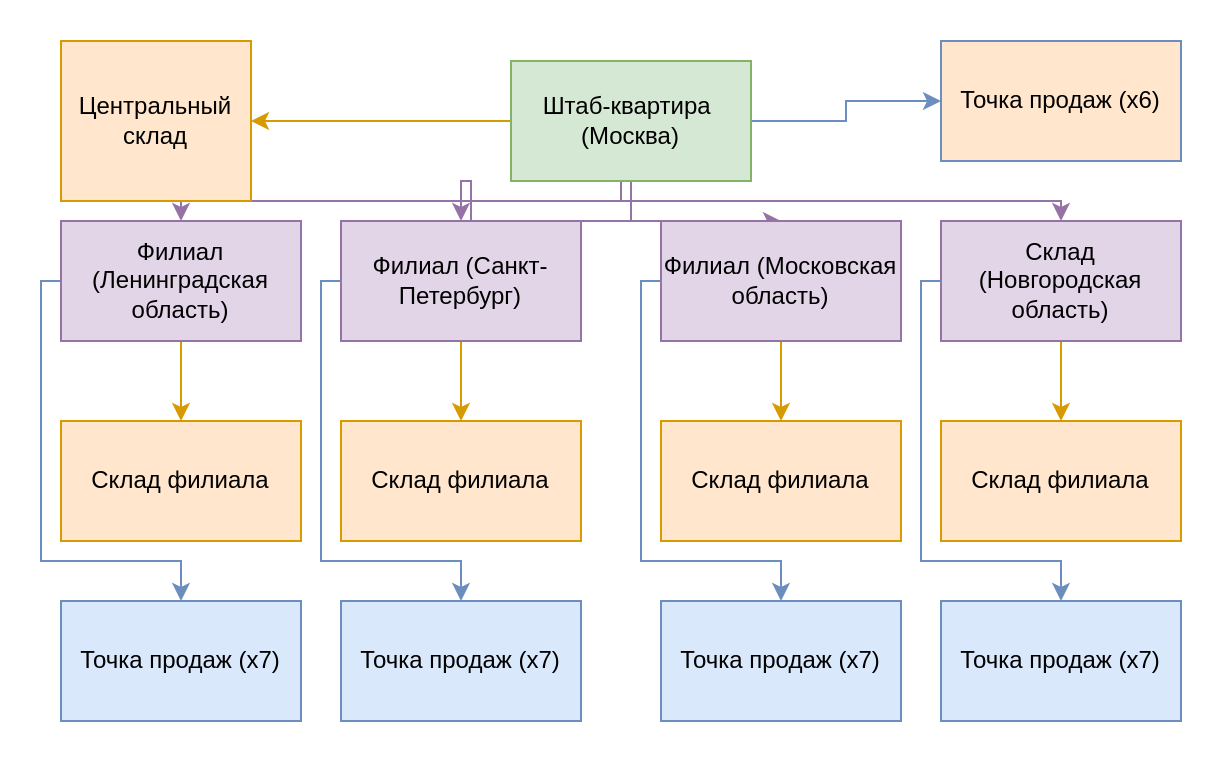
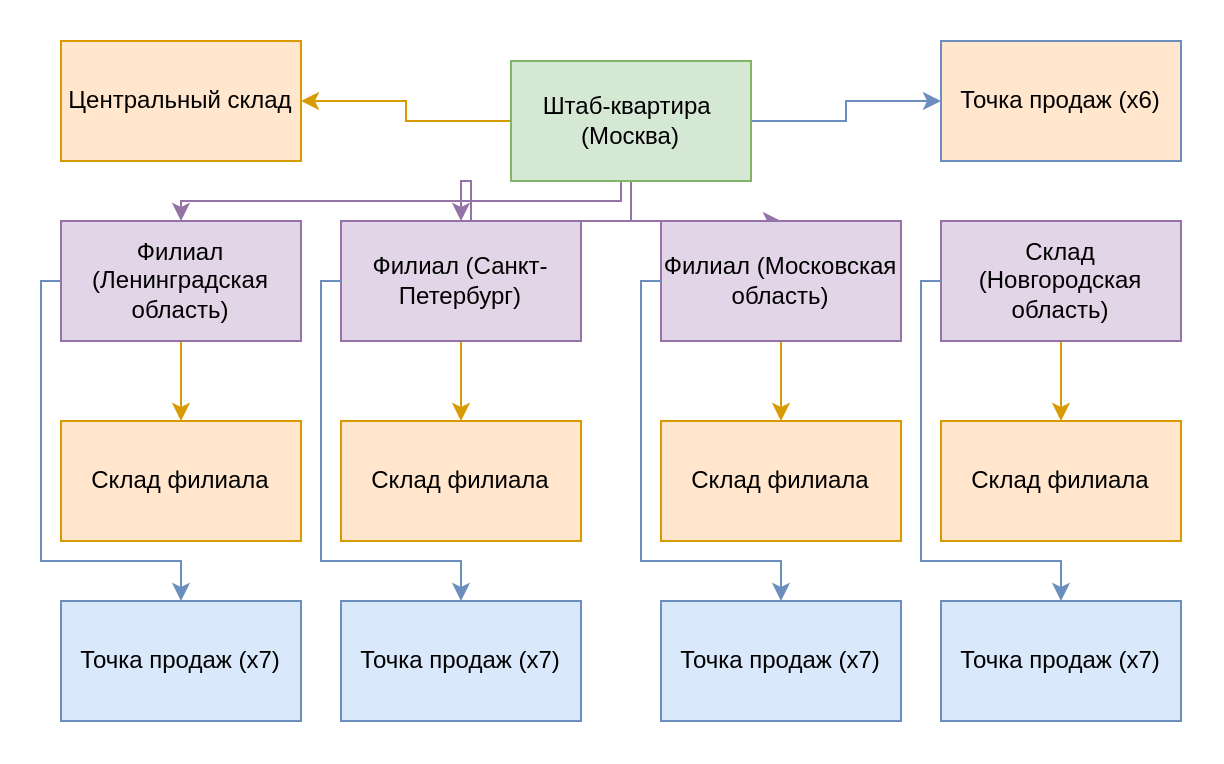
node "Центральный склад": size 190x160 -> 240x120
edge "Штаб-квартира (Москва)" -> "Склад (Новгородская область)": removed
